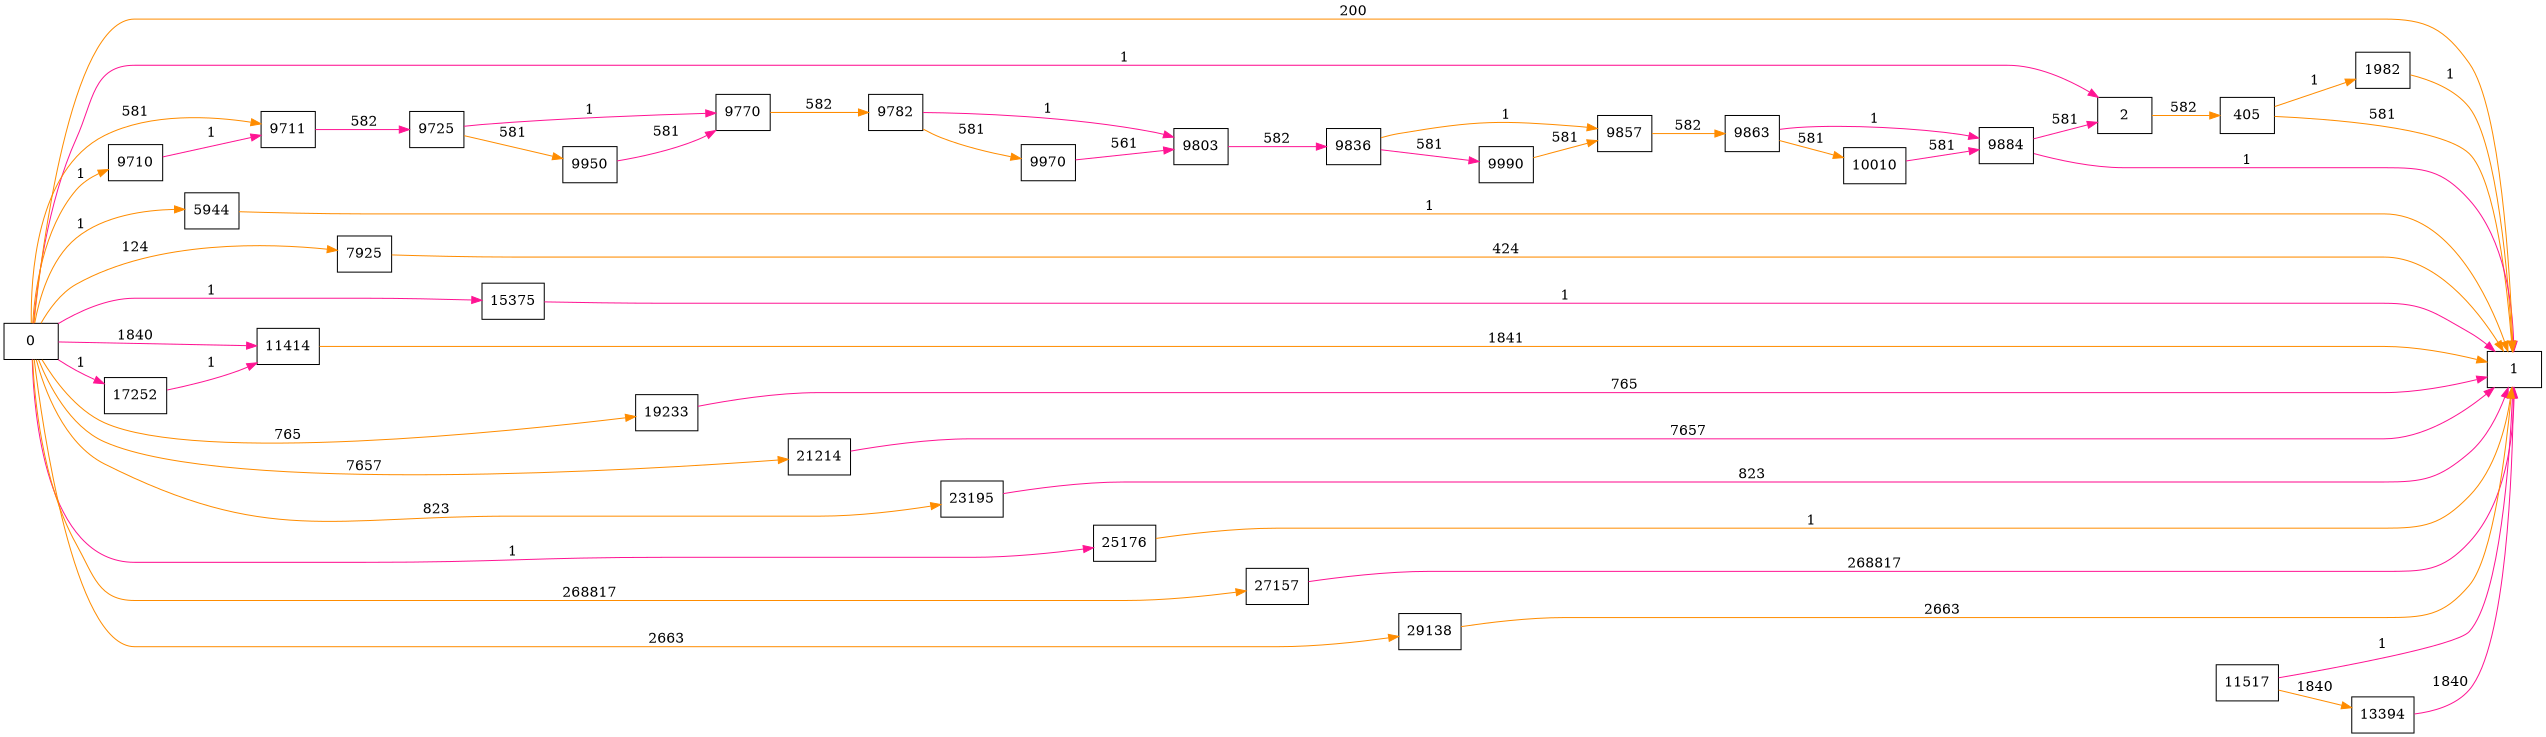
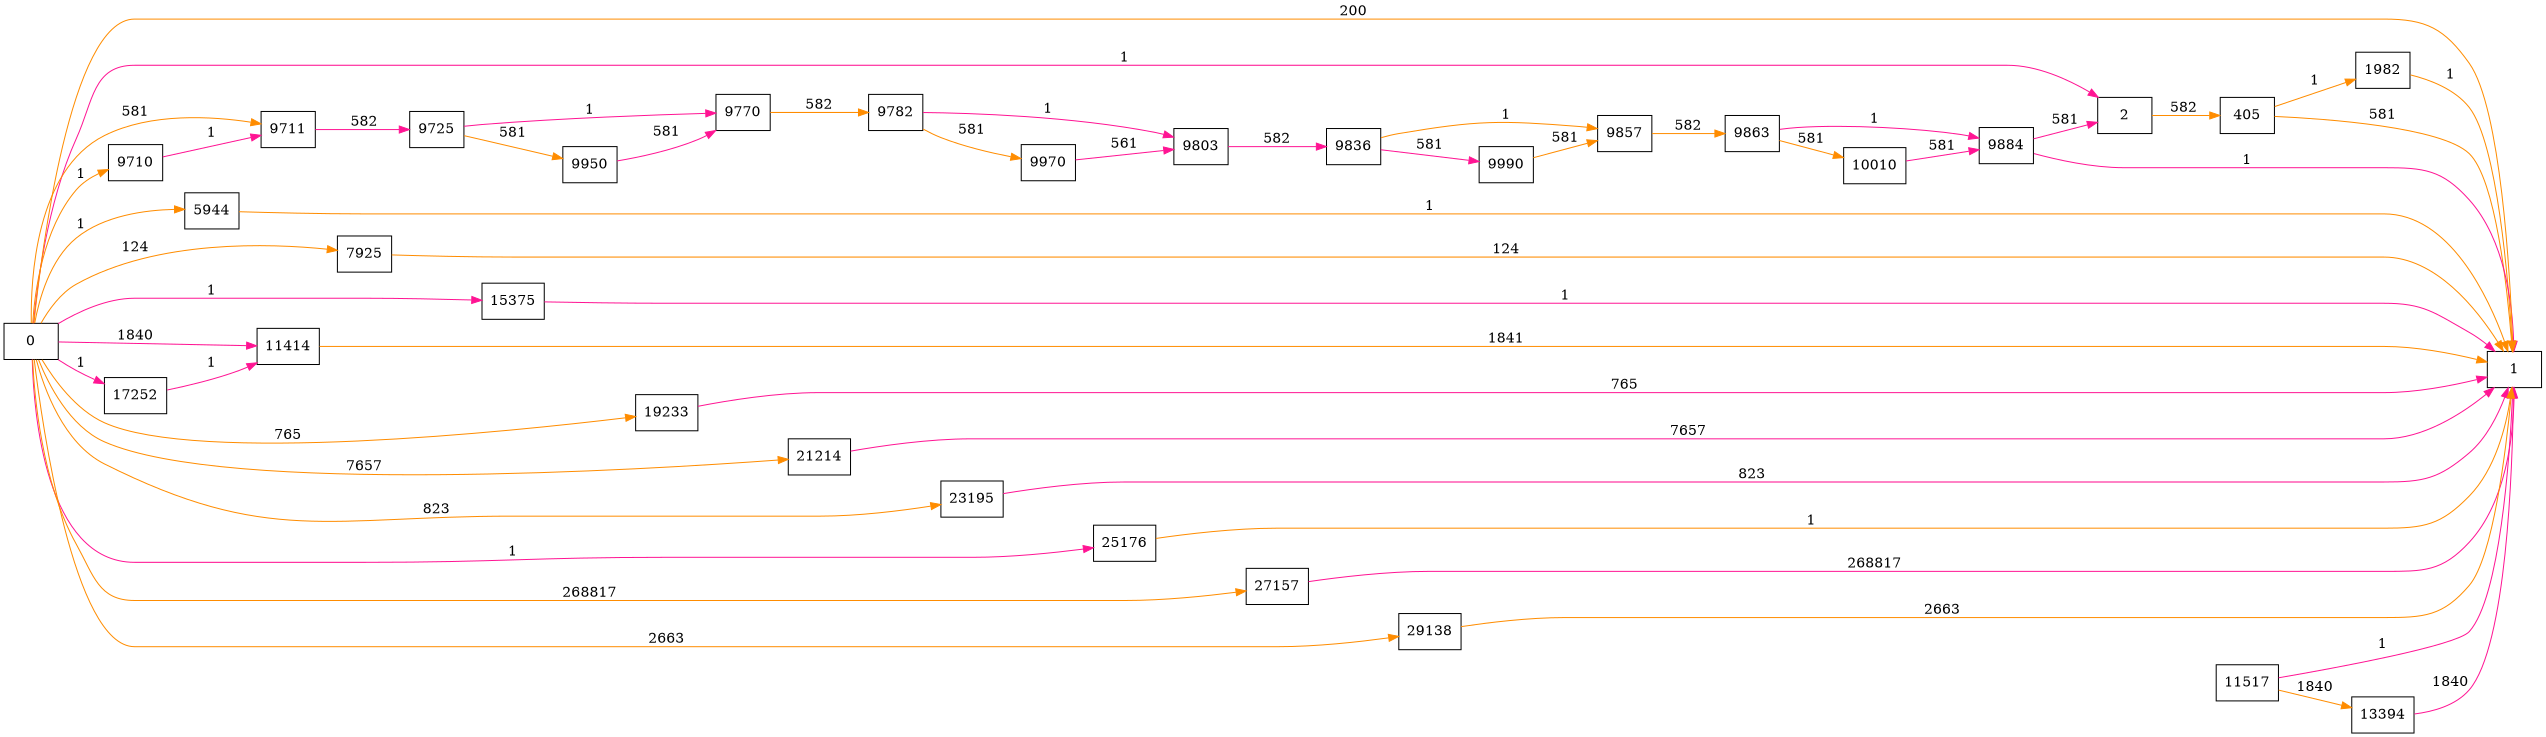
edge "7925" -> "1": label "424" -> "124"
